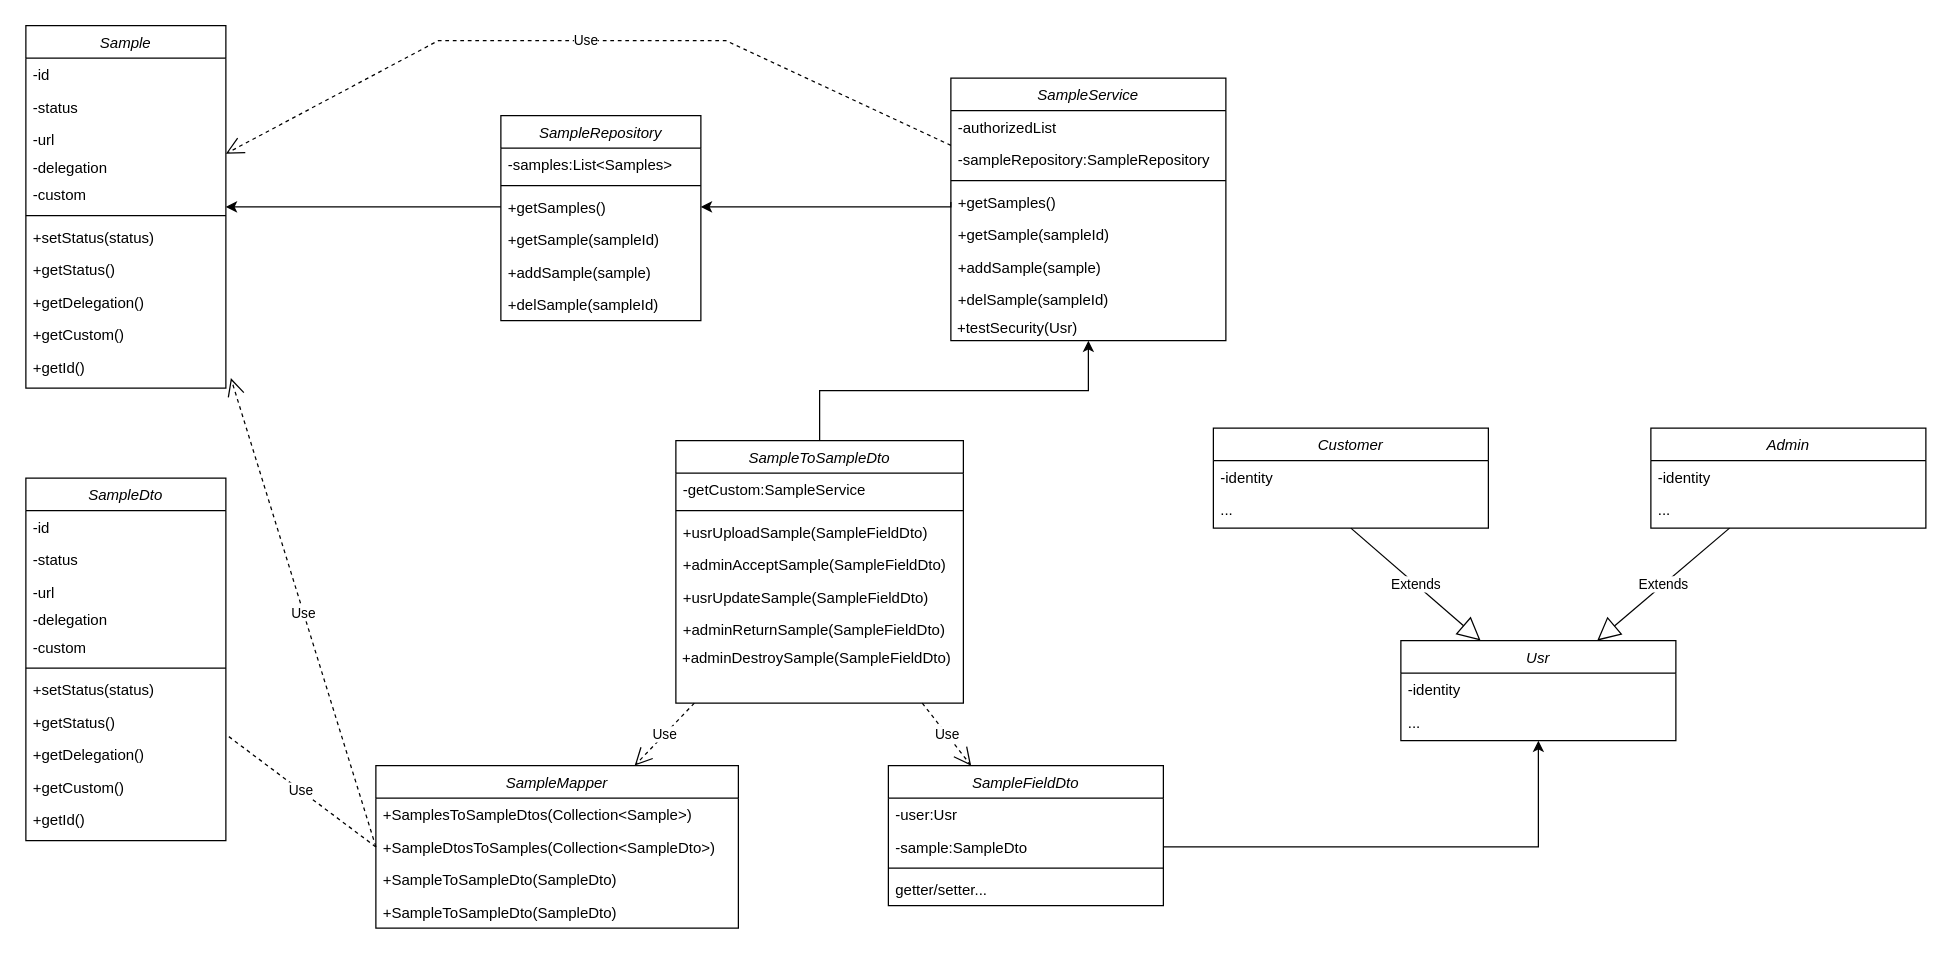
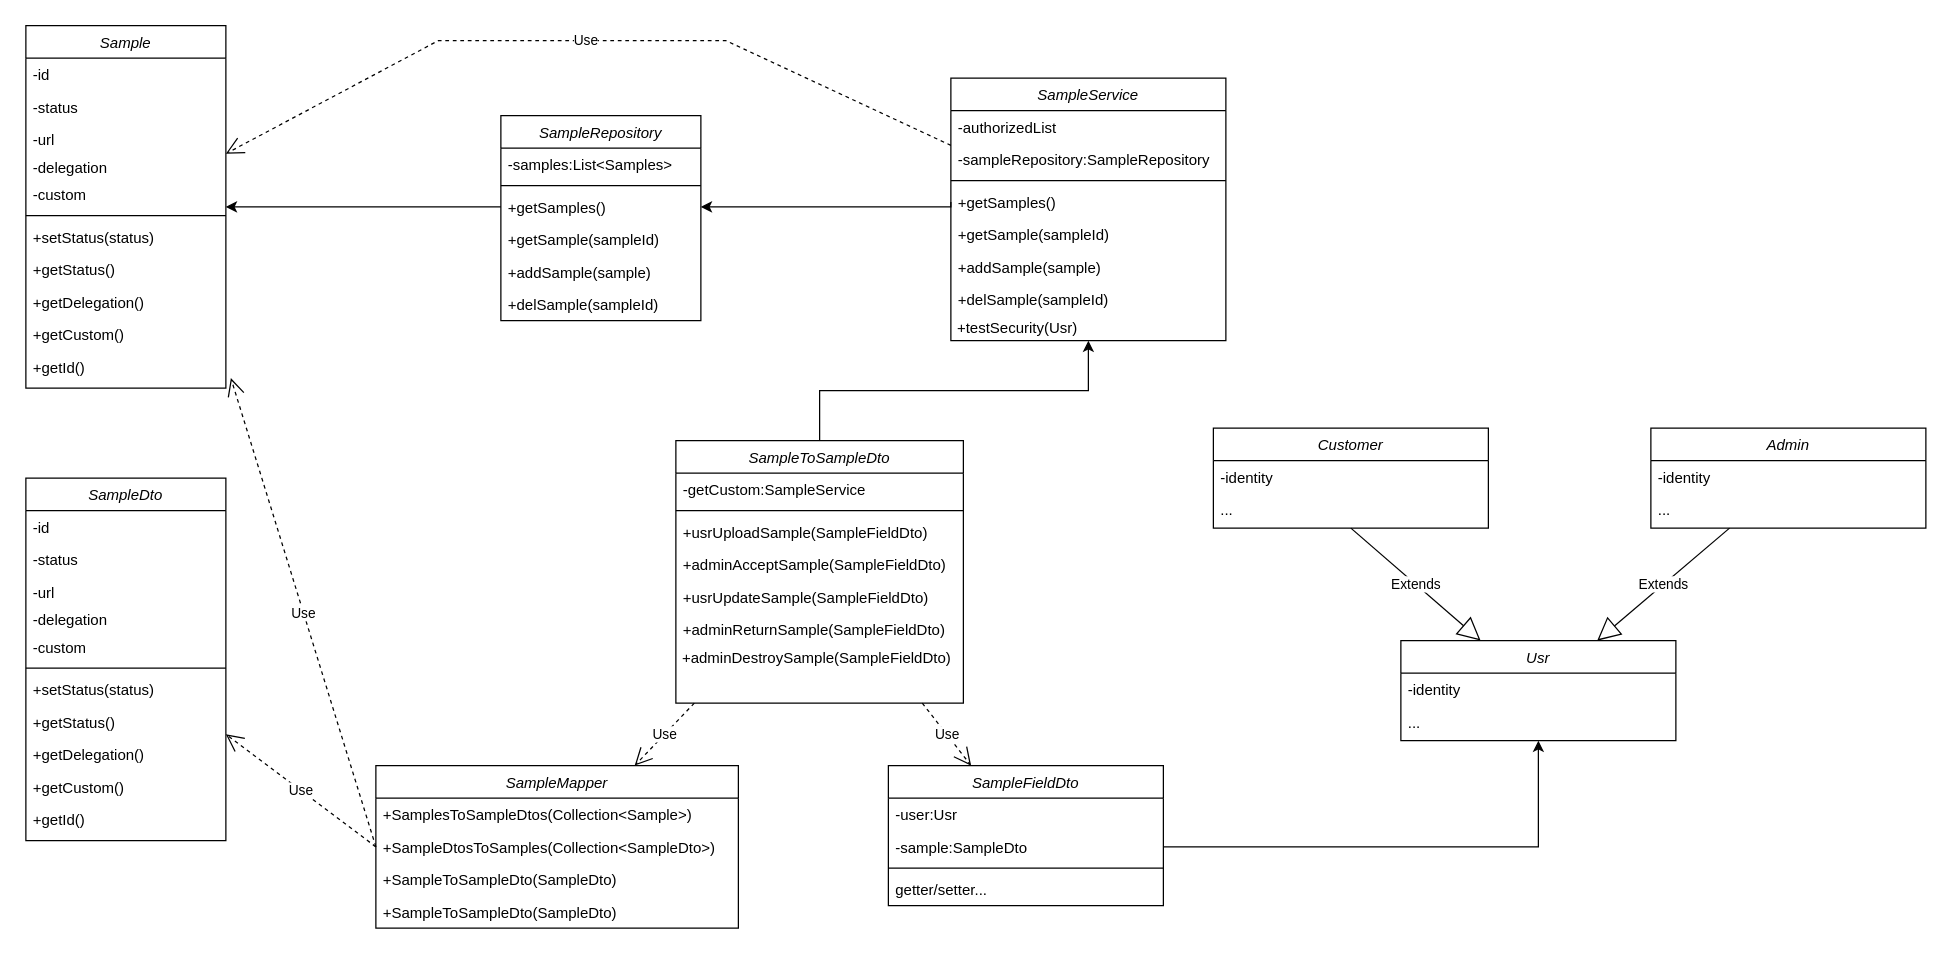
edge "SampleDto" -- "SampleMapper": arrowhead none -> open
